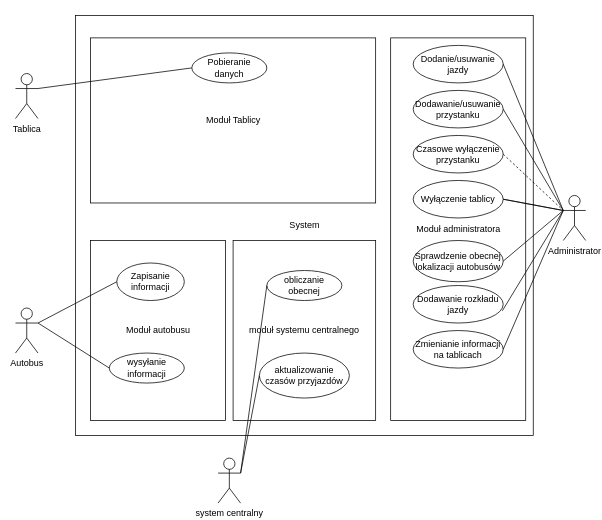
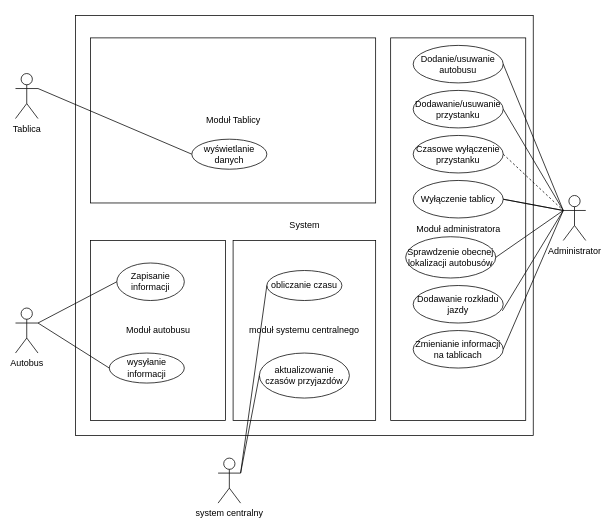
node "Dodanie/usuwanie jazdy": label "Dodanie/usuwanie jazdy" -> "Dodanie/usuwanie autobusu"
node "Pobieranie danych": removed
edge "Pobieranie danych" -- "Tablica": removed
edge "Tablica" -- "wyświetlanie danych": added
node "wyświetlanie danych": added
node "Sprawdzenie obecnej lokalizacji autobusów": moved (458, 261) -> (450, 257)
node "obliczanie obecnej": label "obliczanie obecnej" -> "obliczanie czasu"
